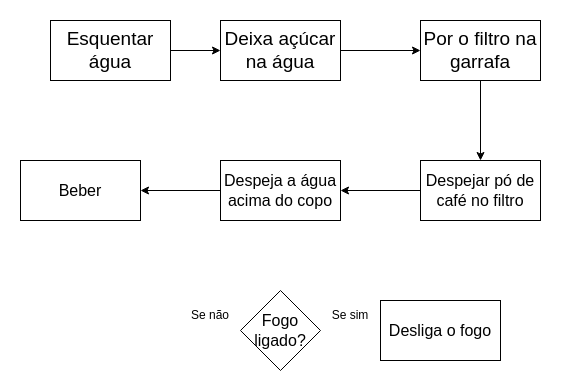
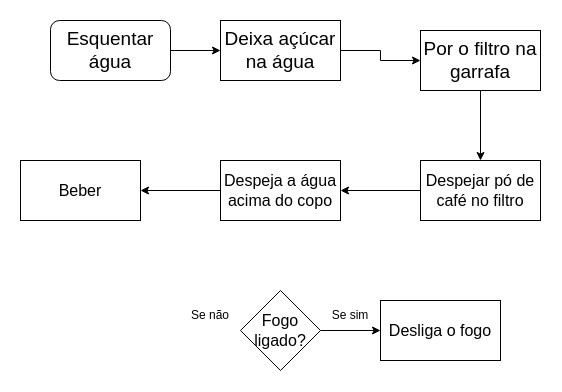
node "Esquentar água": shape rectangle -> rounded rectangle
node "Por o filtro na garrafa": moved (481, 51) -> (481, 61)
edge "Fogo ligado?" -> "Desliga o fogo": added
